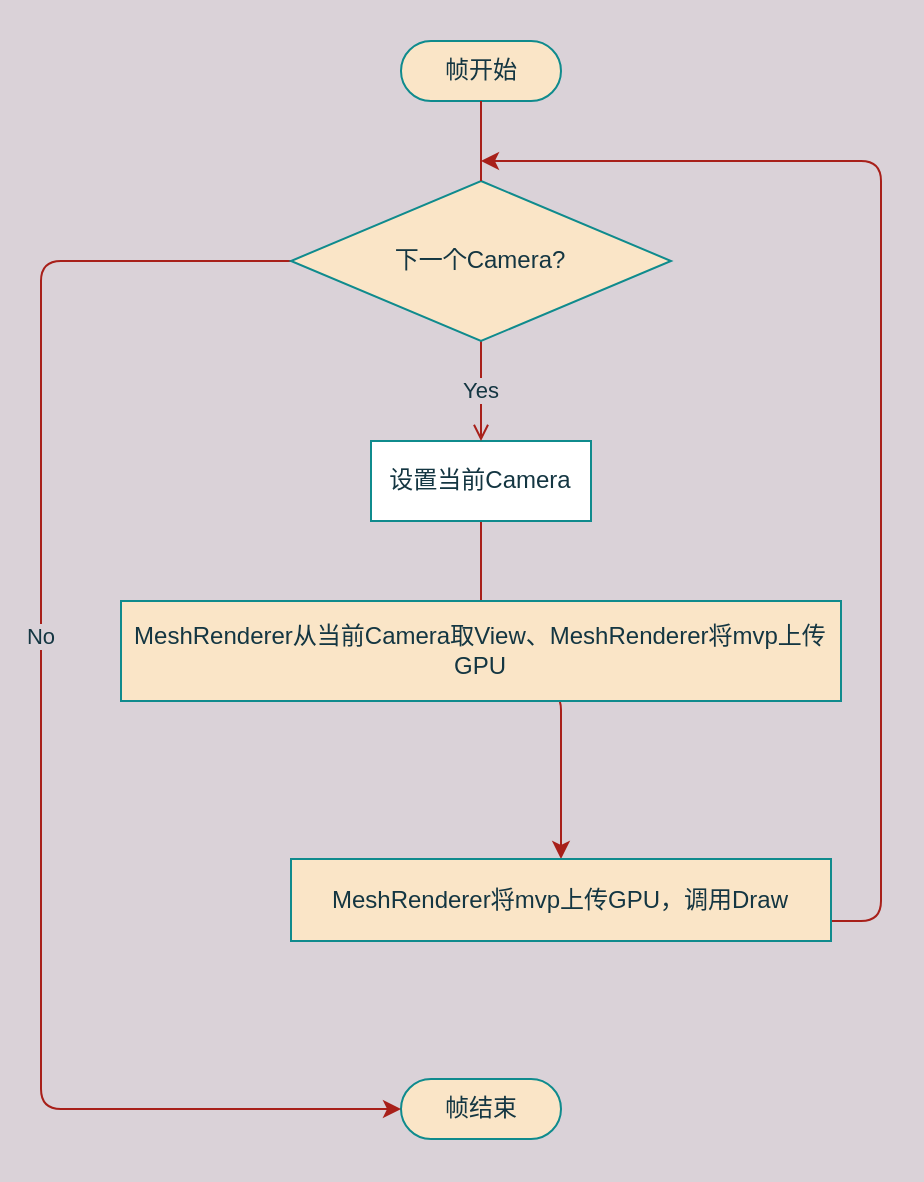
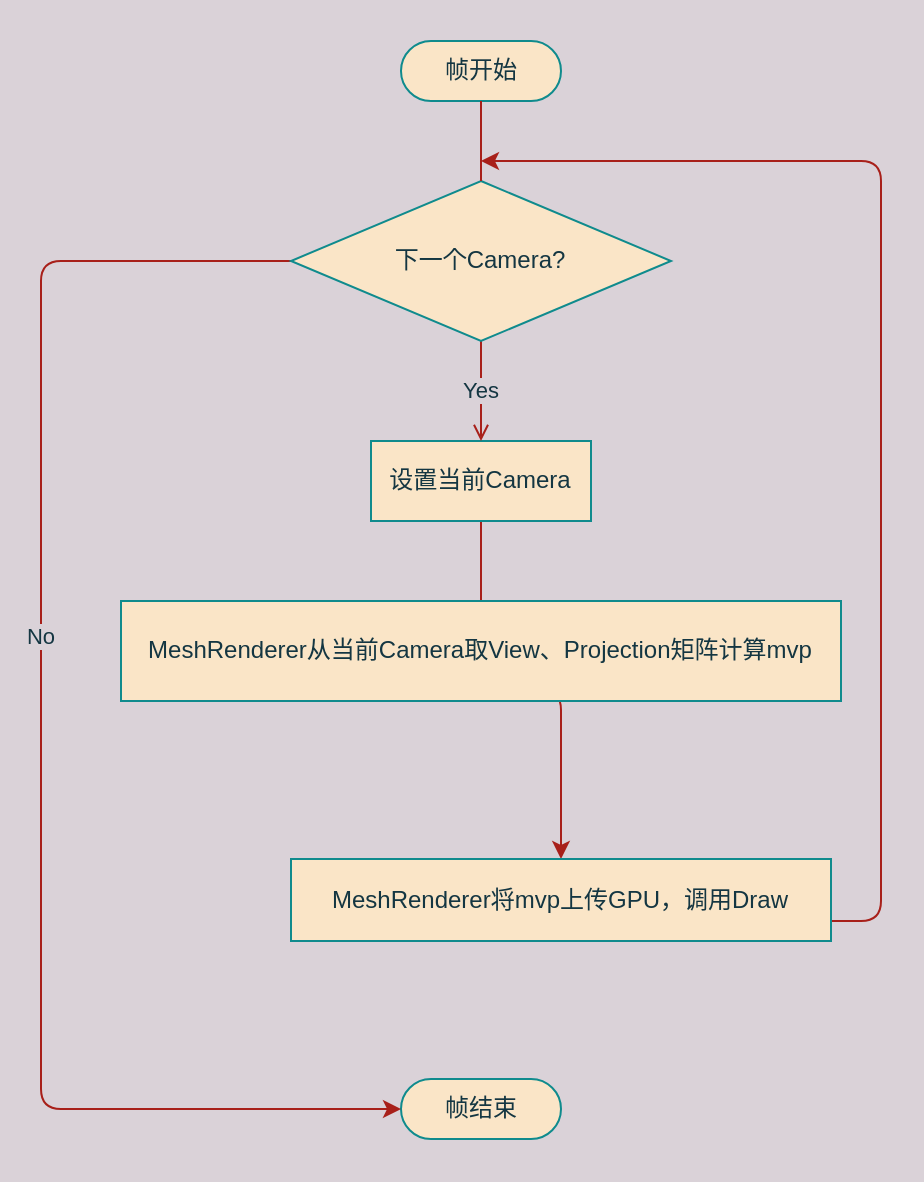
node "设置当前Camera": fillcolor #ffffff -> #fae5c7
node "MeshRenderer从当前Camera取View、MeshRenderer将mvp上传GPU": label "MeshRenderer从当前Camera取View、MeshRenderer将mvp上传GPU" -> "MeshRenderer从当前Camera取View、Projection矩阵计算mvp"
